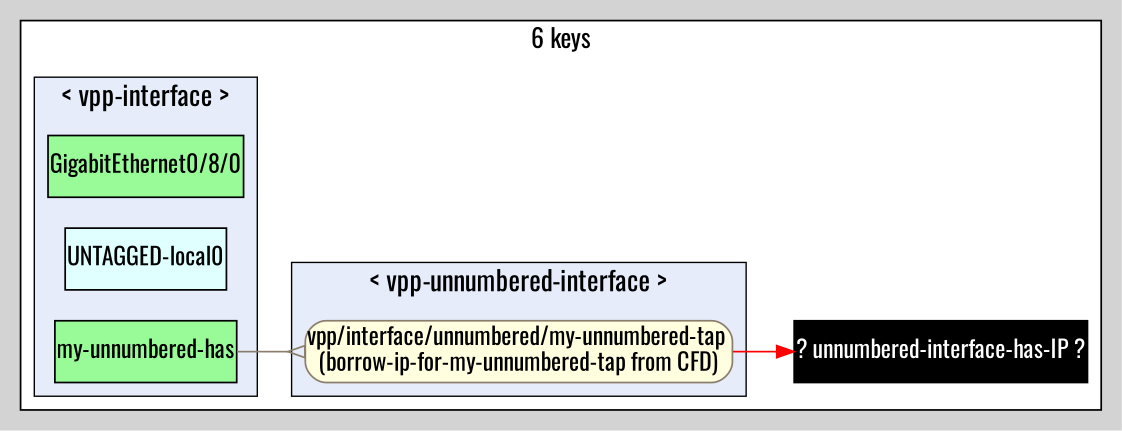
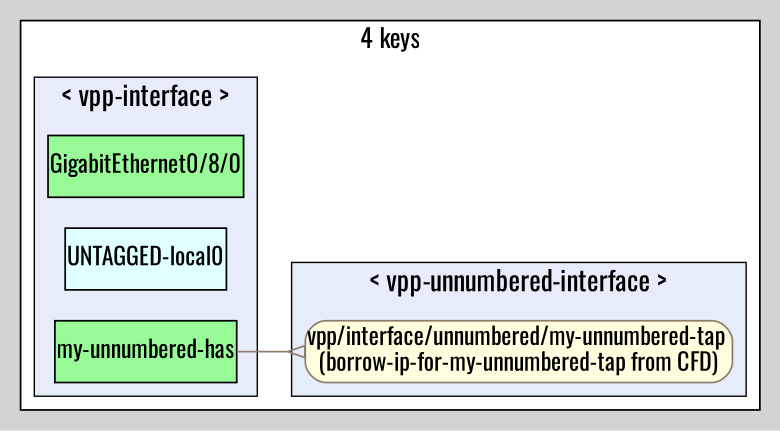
cluster "6 keys": label "6 keys" -> "4 keys"
node "? unnumbered-interface-has-IP ?": removed
